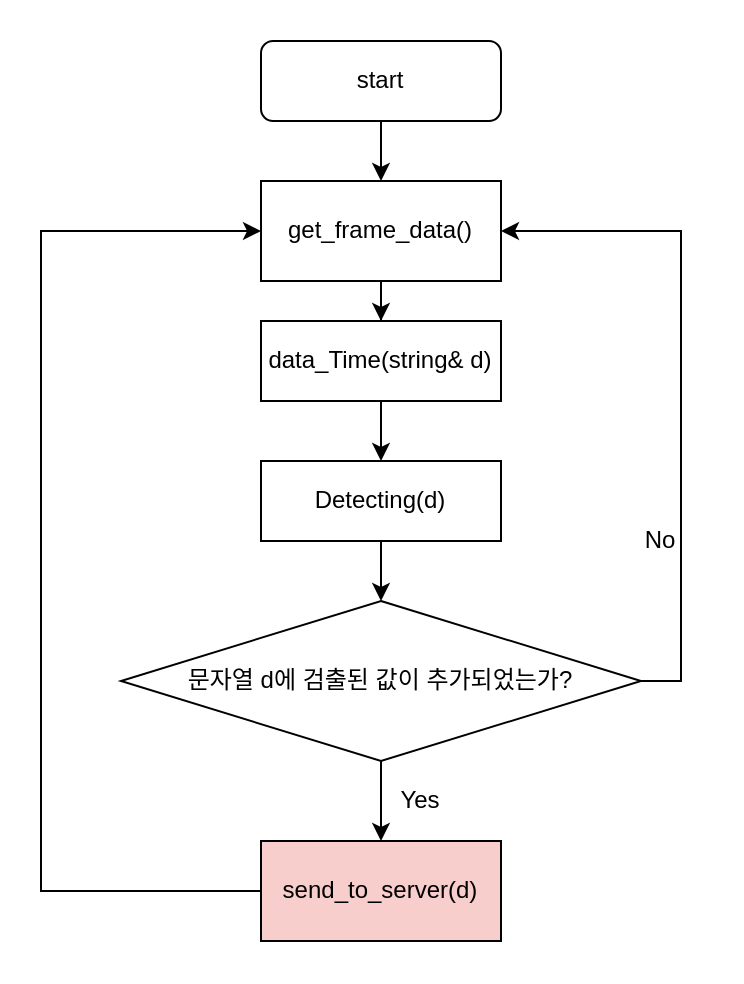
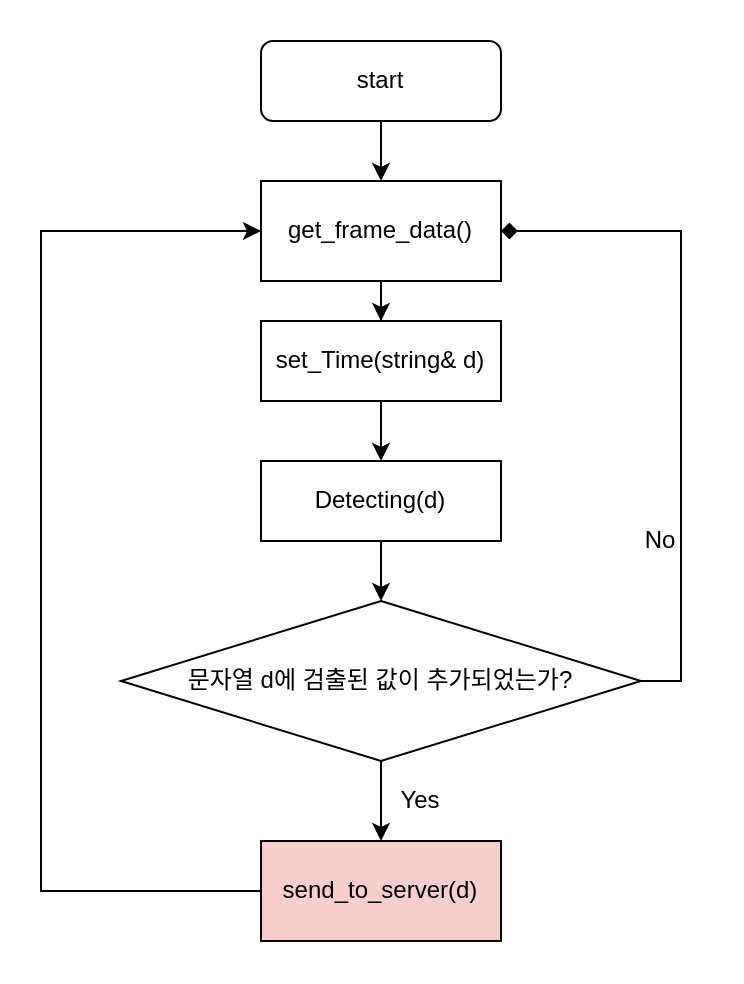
edge "문자열 d에 검출된 값이 추가되었는가?" -> "get_frame_data()": arrowhead classic -> diamond
node "data_Time(string& d)": label "data_Time(string& d)" -> "set_Time(string& d)"
